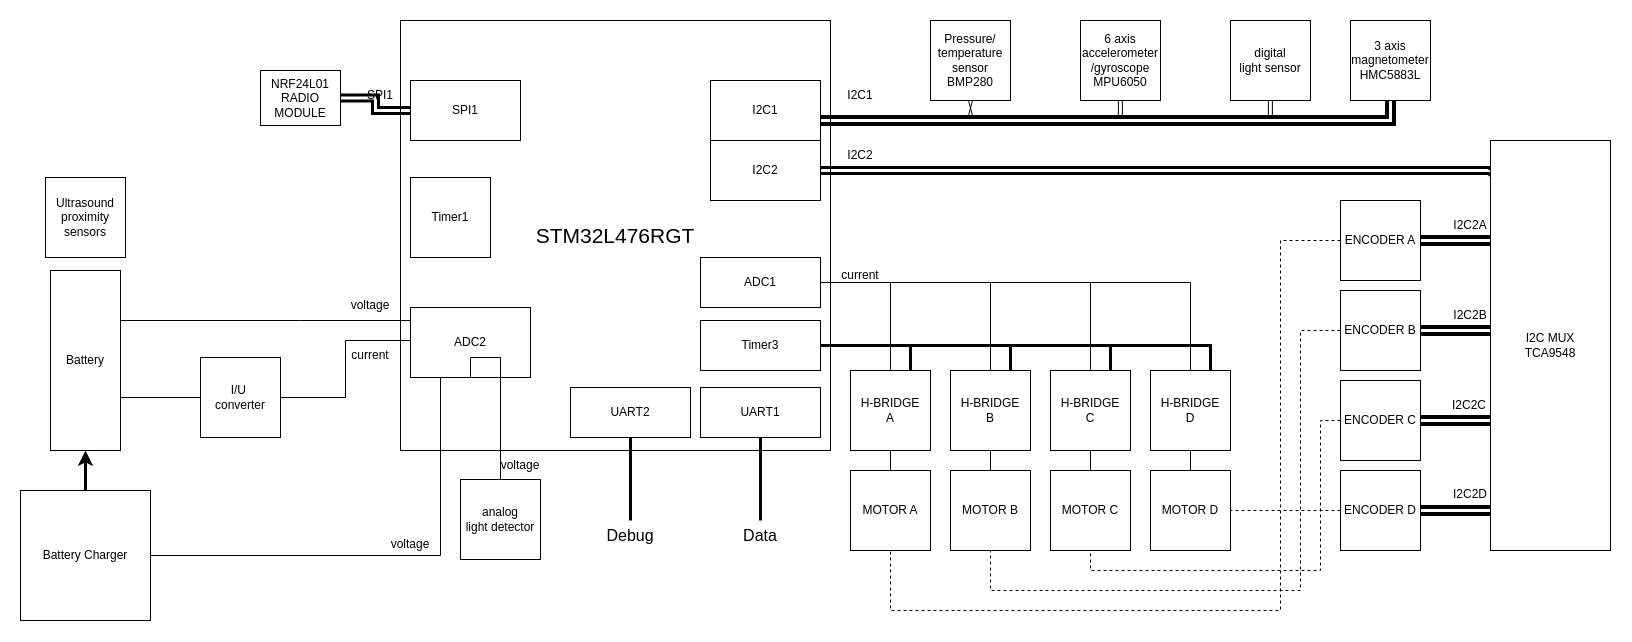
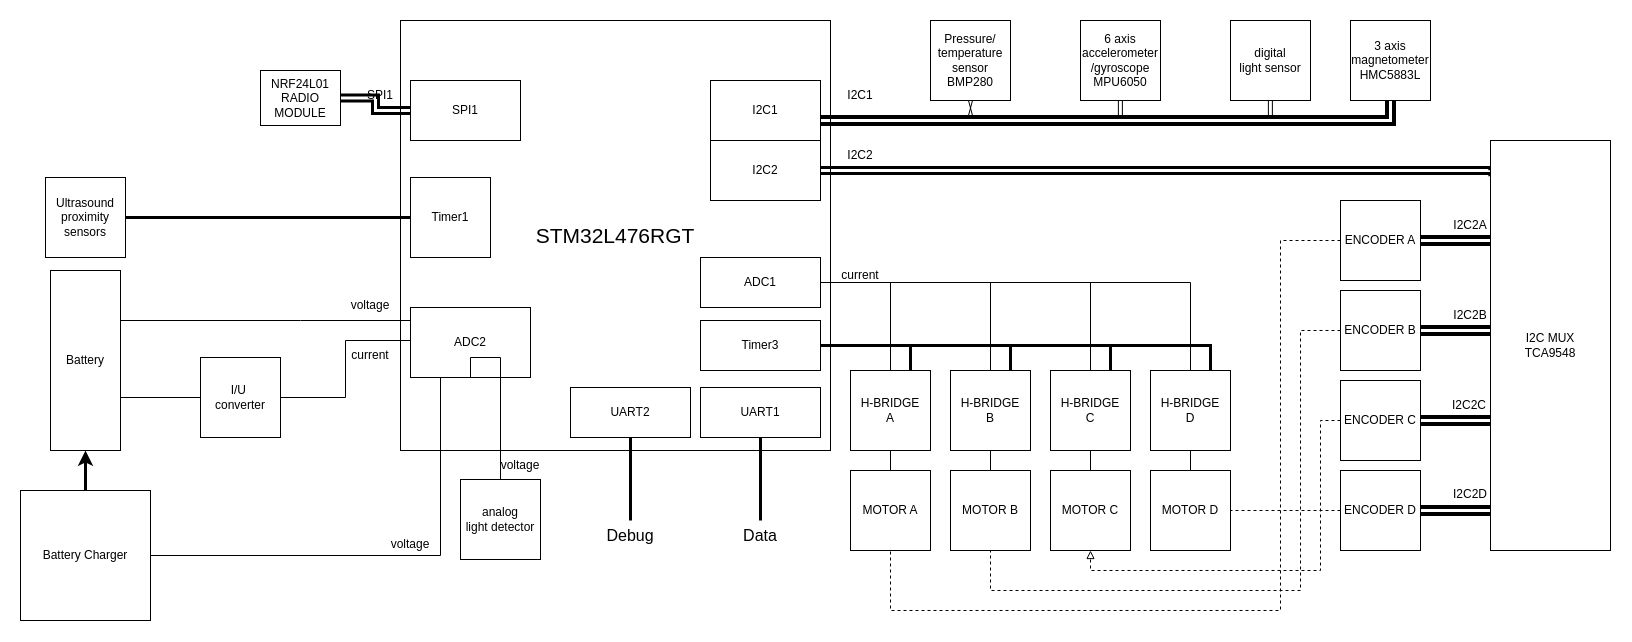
edge "Ultrasound proximity sensors" -- "Timer1": added
edge "ENCODER C" -- "MOTOR C": arrowhead none -> block
